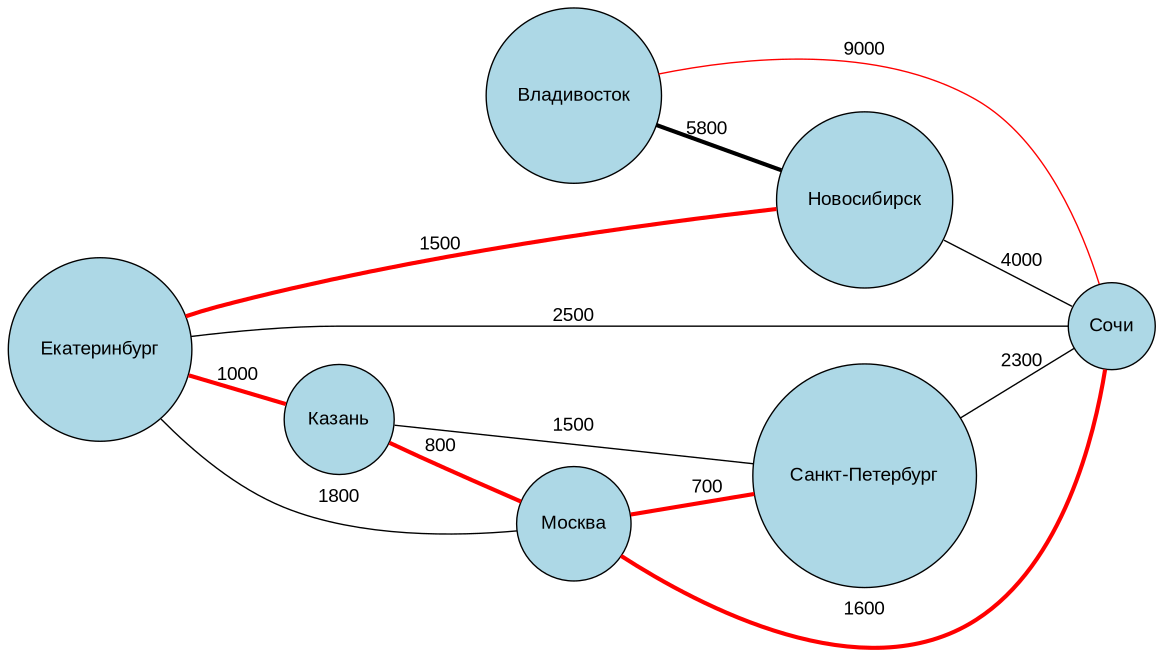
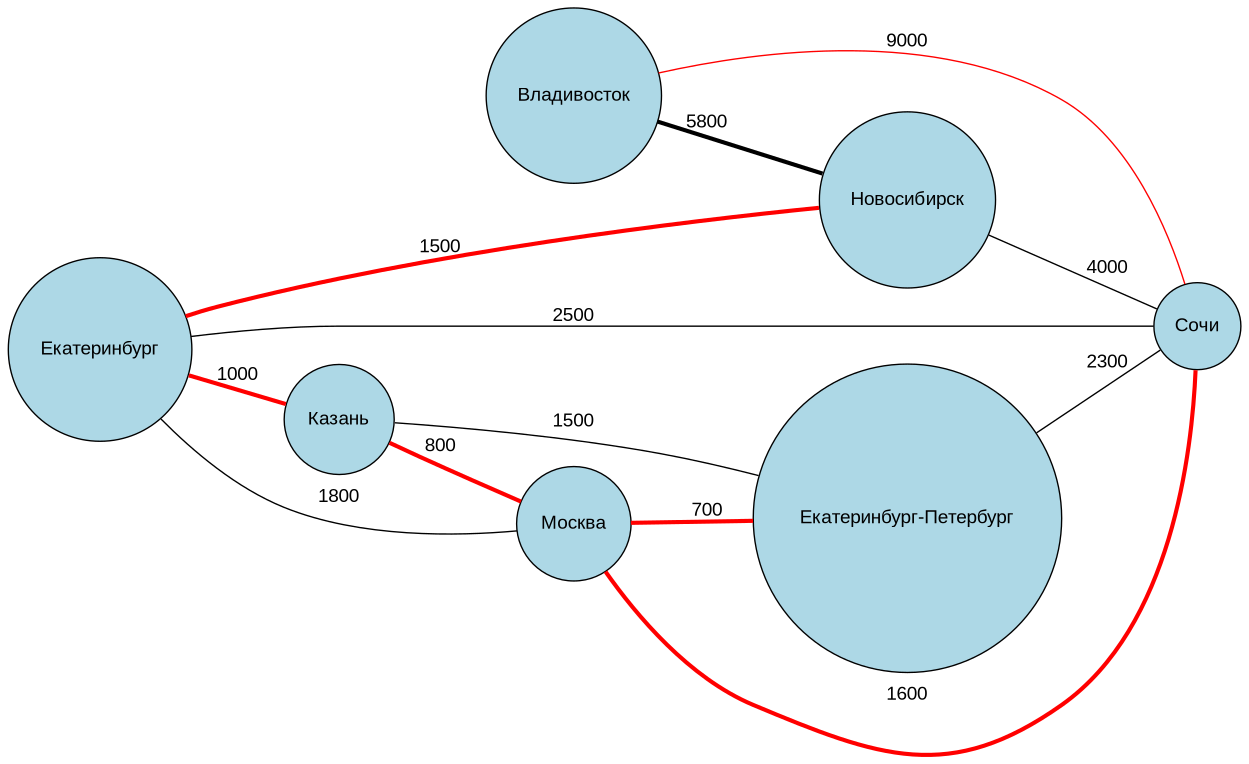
node "Санкт-Петербург": label "Санкт-Петербург" -> "Екатеринбург-Петербург"
